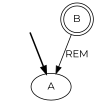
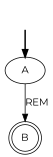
edge "B" -> "A": reversed
